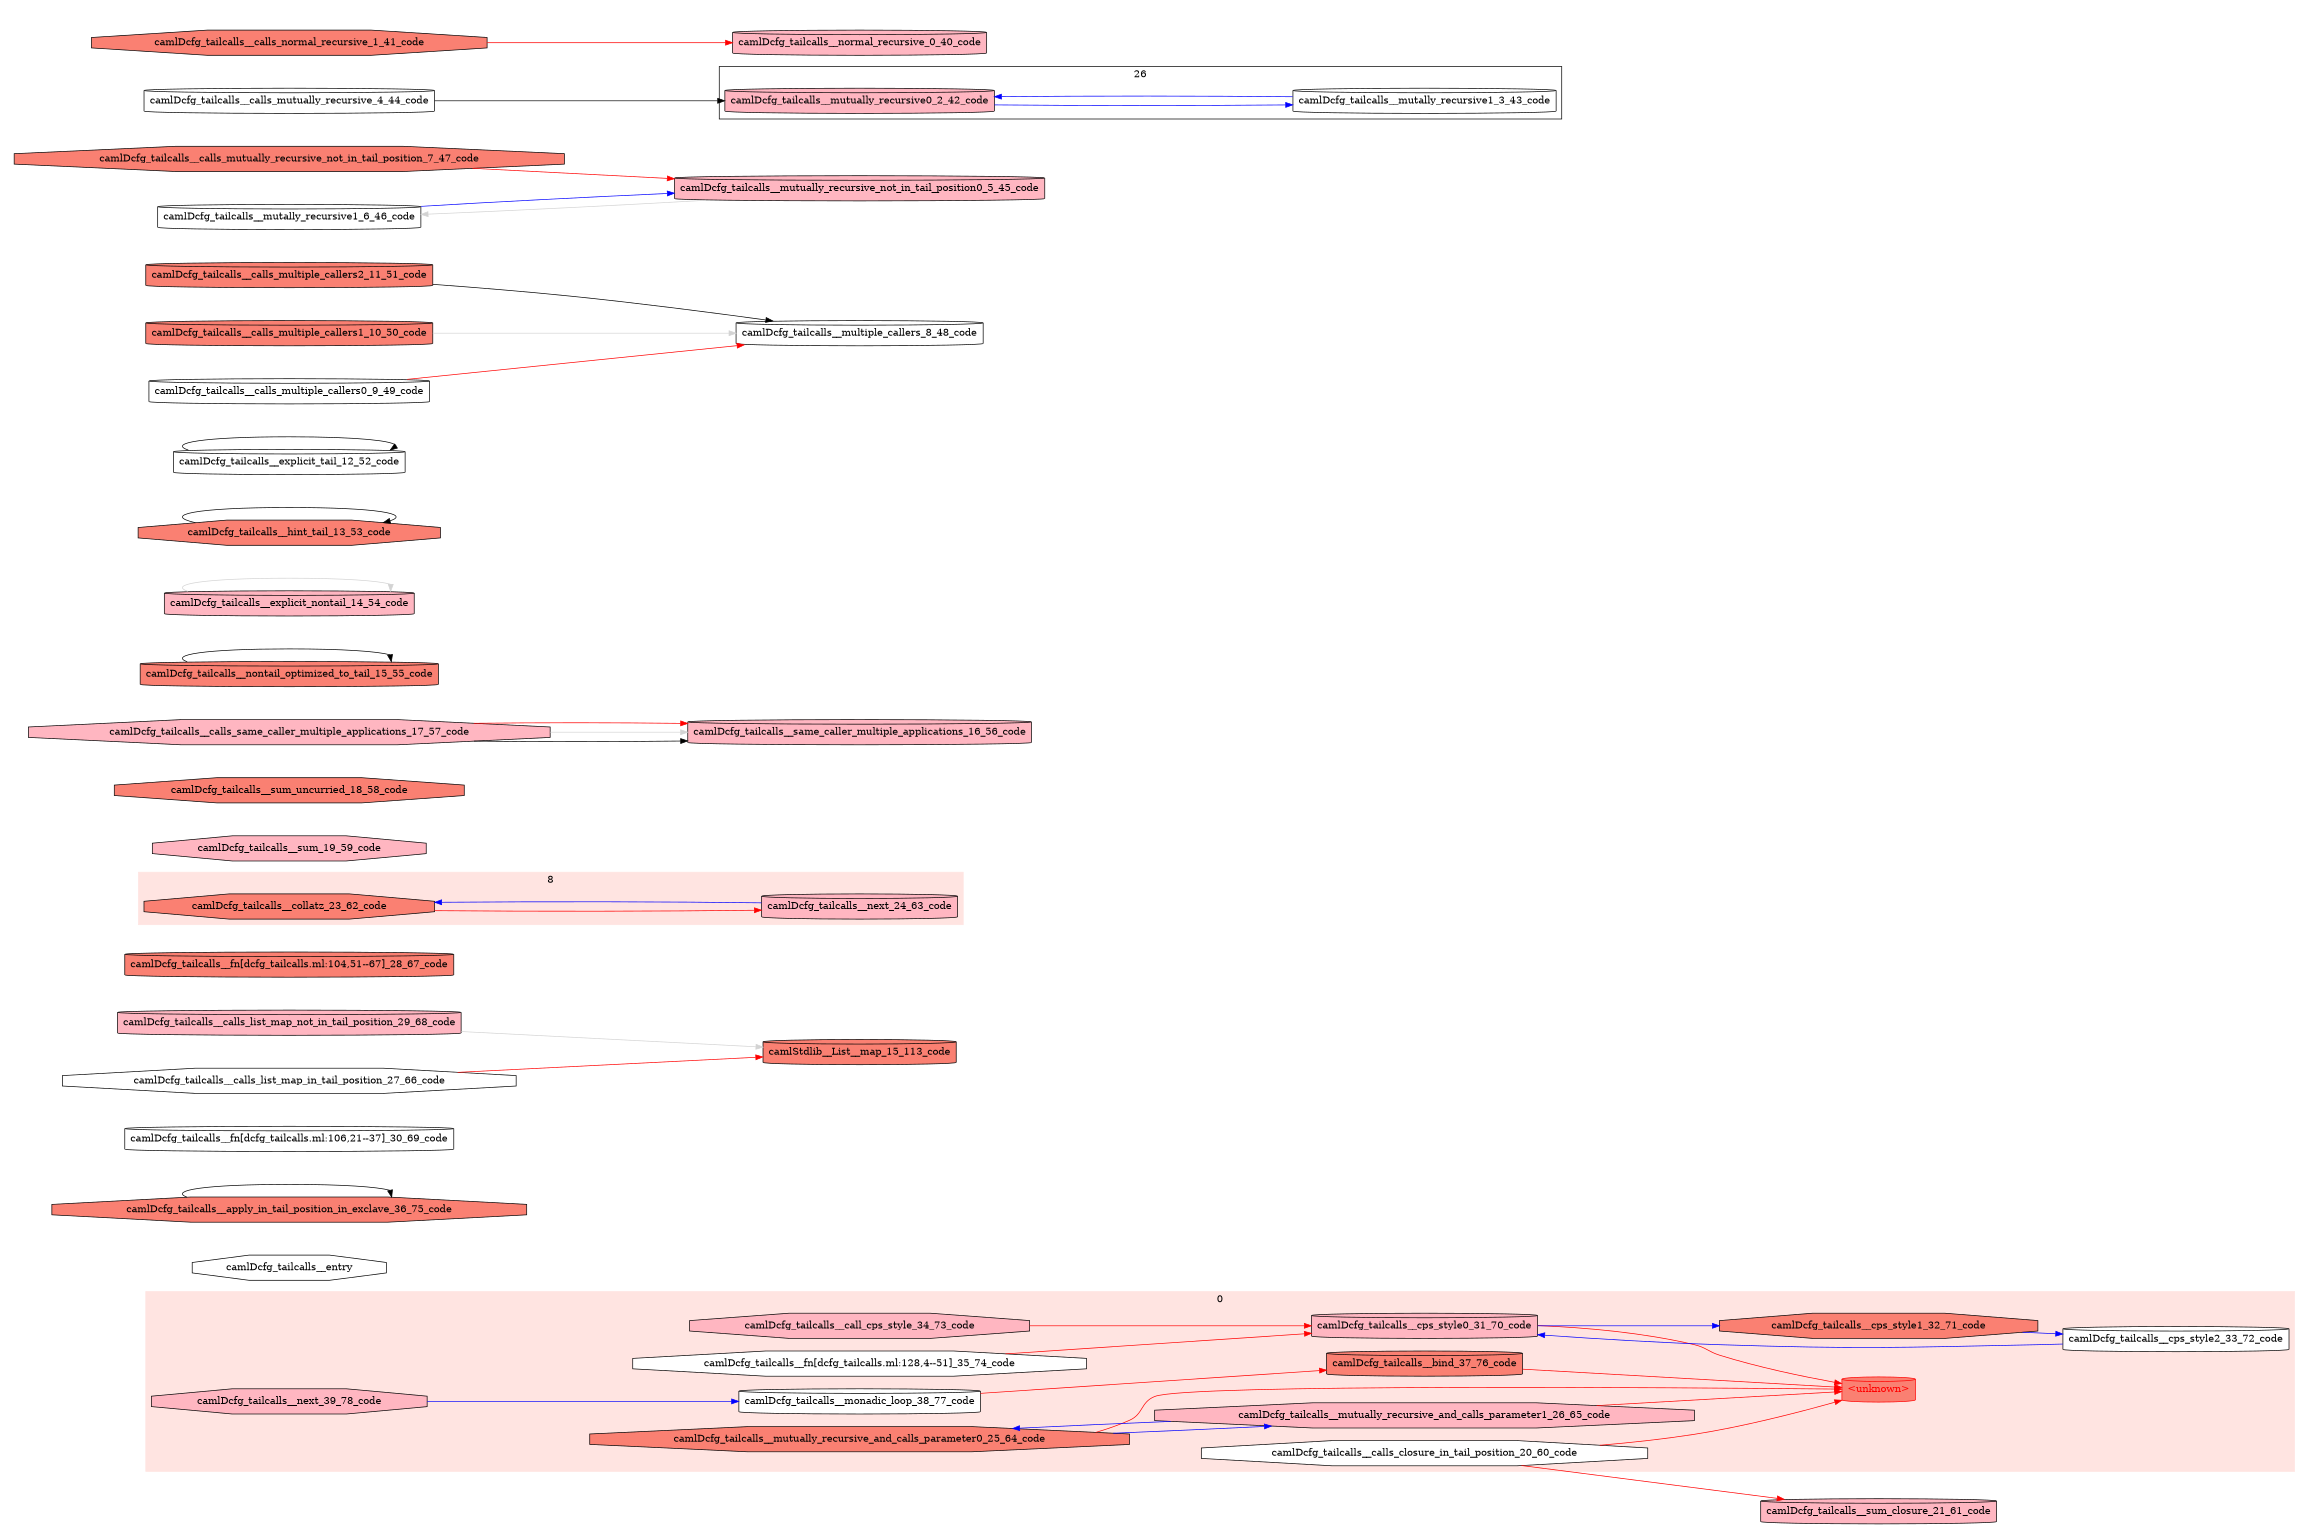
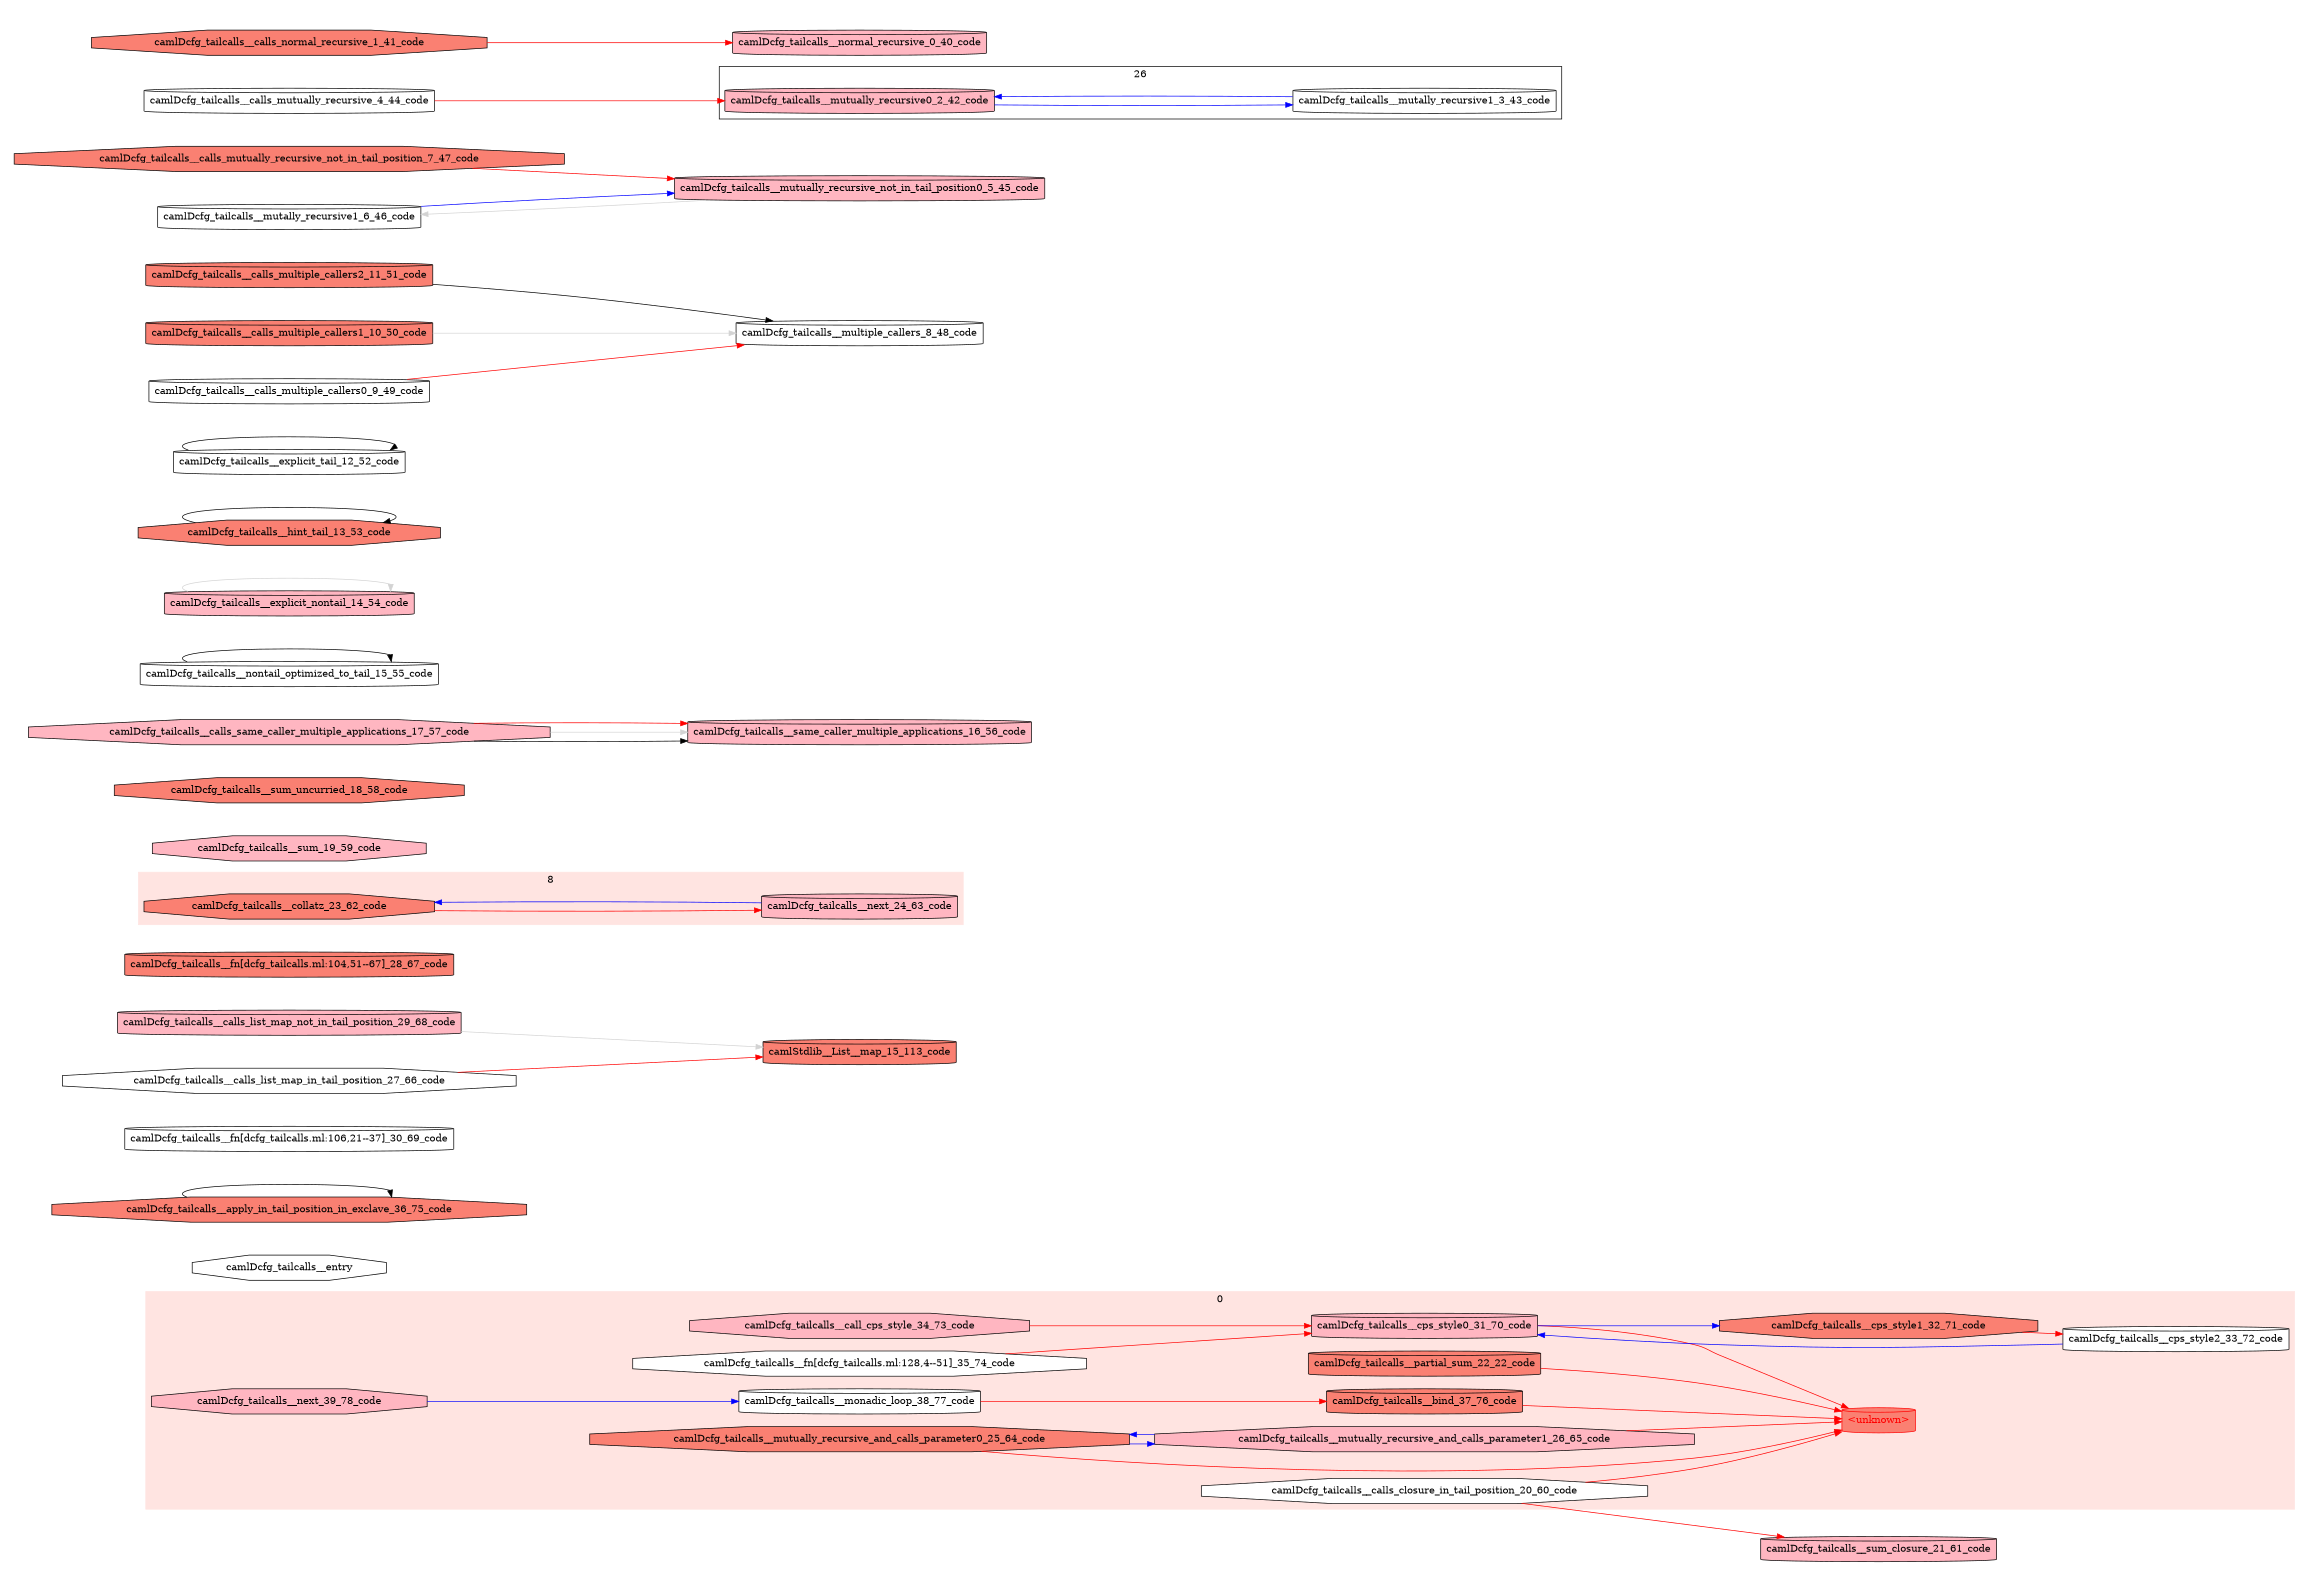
edge "camlDcfg_tailcalls__calls_mutually_recursive_4_44_code" -> "camlDcfg_tailcalls__mutually_recursive0_2_42_code": color black -> red
node "camlDcfg_tailcalls__nontail_optimized_to_tail_15_55_code": fillcolor salmon -> white
edge "camlDcfg_tailcalls__cps_style1_32_71_code" -> "camlDcfg_tailcalls__cps_style2_33_72_code": color blue -> red
node "camlDcfg_tailcalls__partial_sum_22_22_code": added
